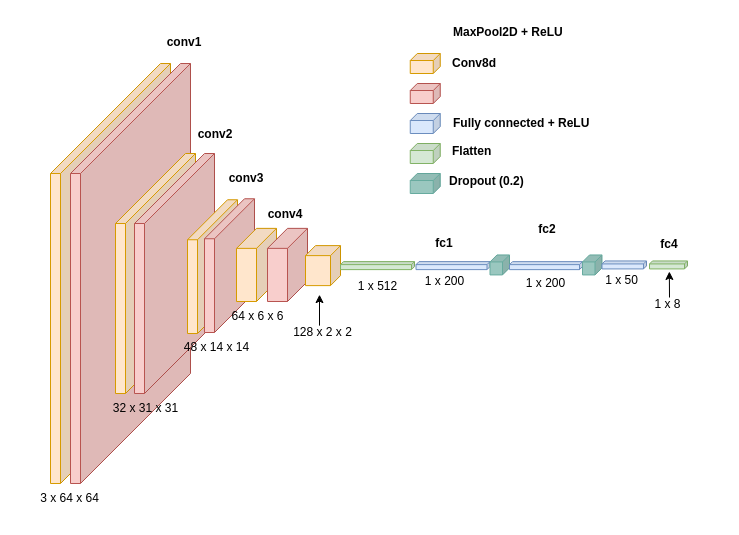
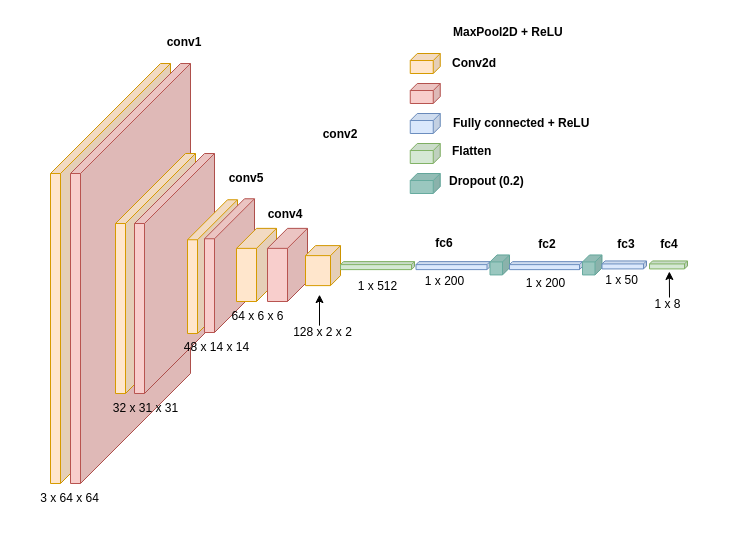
node "Conv8d": label "Conv8d" -> "Conv2d"
node "conv2": moved (216, 135) -> (341, 135)
node "conv3": label "conv3" -> "conv5"
node "fc2": moved (548, 230) -> (548, 245)
node "fc1": label "fc1" -> "fc6"
node "fc3": added
